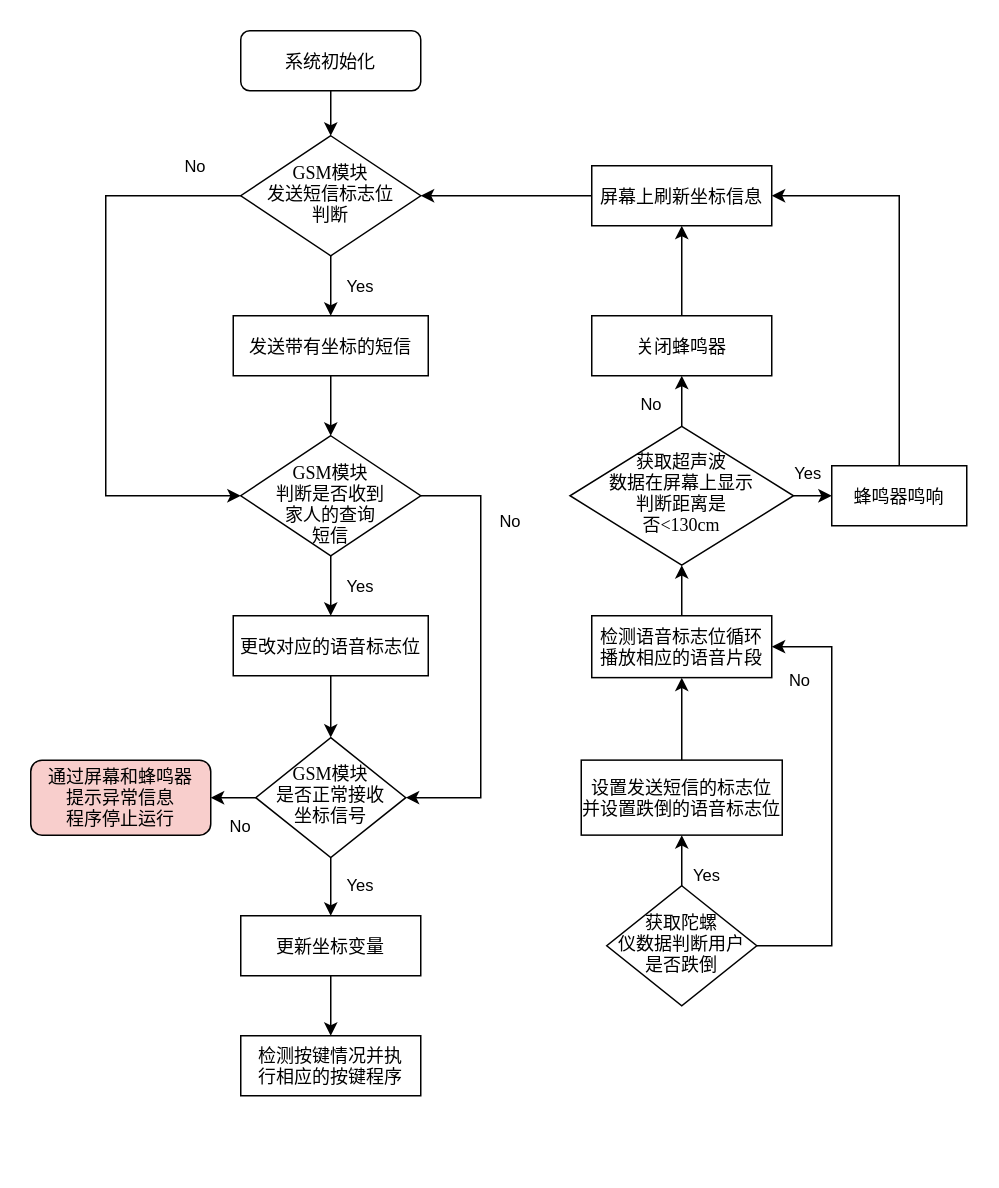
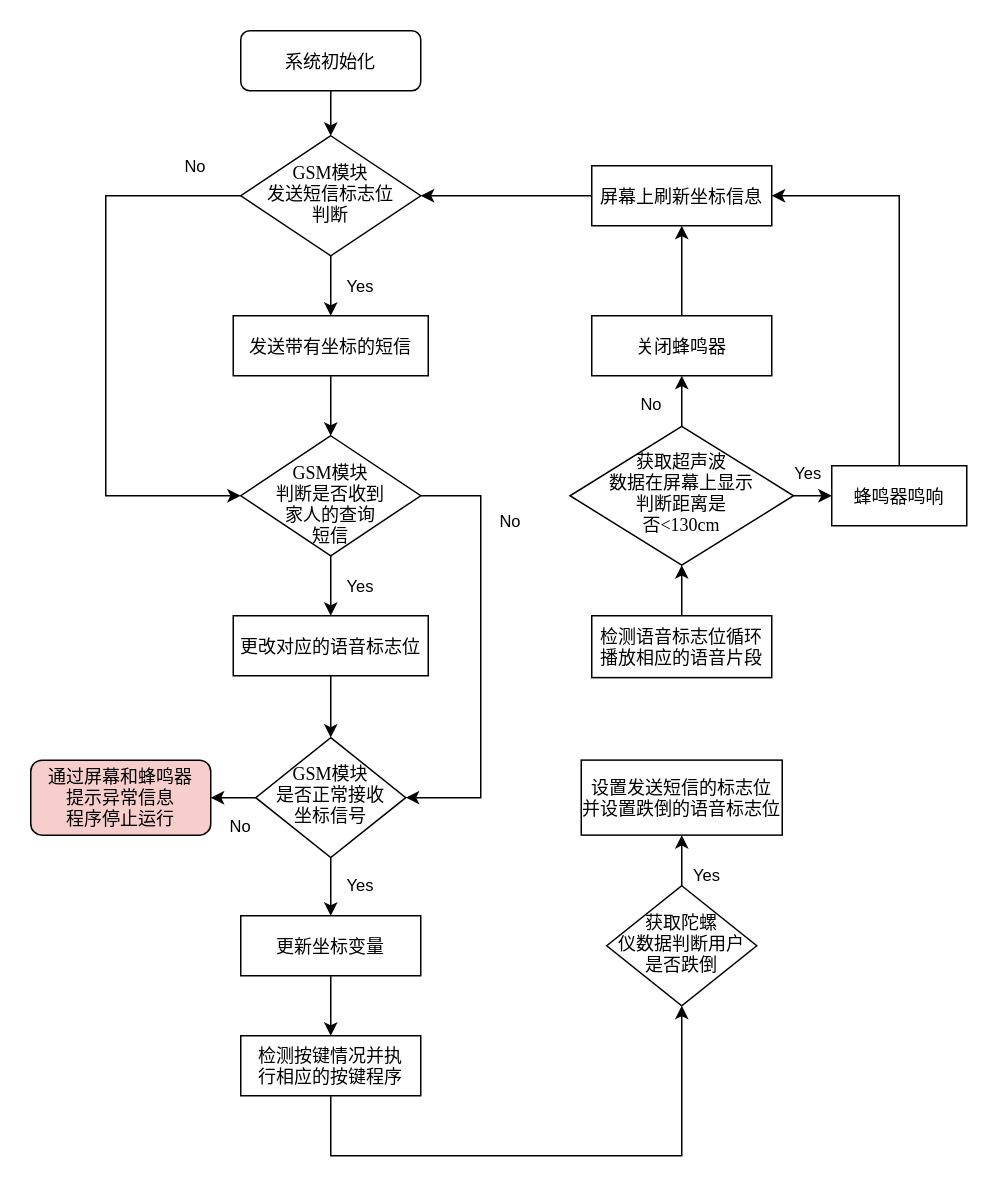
edge "设置发送短信的标志位 并设置跌倒的语音标志位" -> "检测语音标志位循环 播放相应的语音片段": removed
edge "获取陀螺 仪数据判断用户 是否跌倒" -> "检测语音标志位循环 播放相应的语音片段": removed, label "No"
edge "检测按键情况并执 行相应的按键程序" -> "获取陀螺 仪数据判断用户 是否跌倒": added
